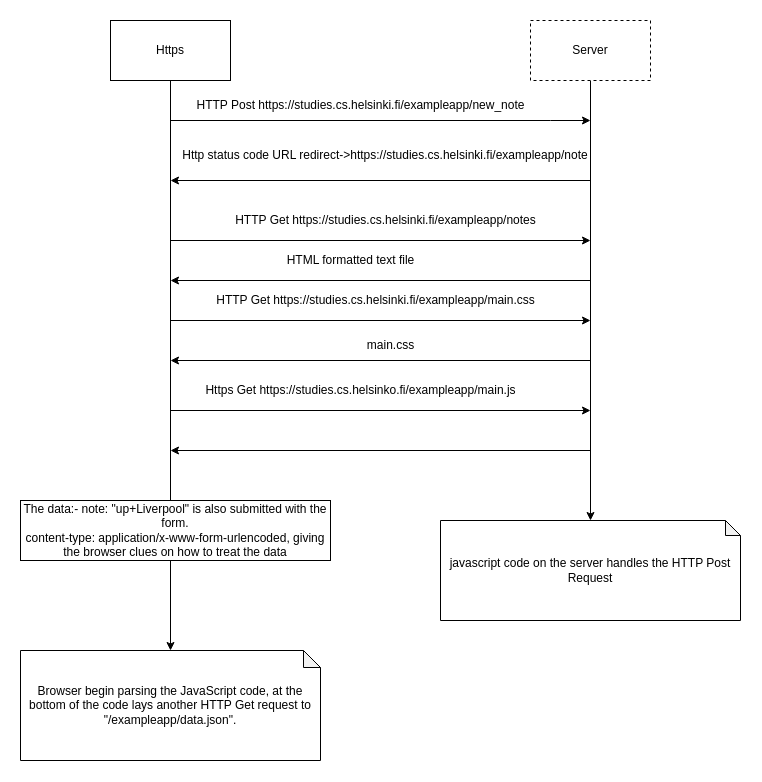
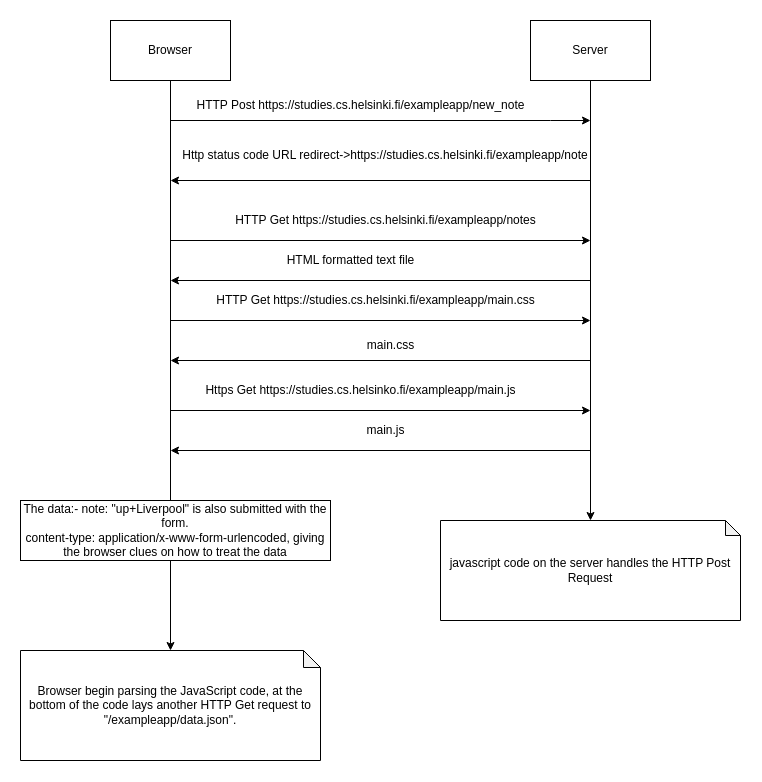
node "Https": label "Https" -> "Browser"
node "Server": style dashed -> solid
node "main.js": added
